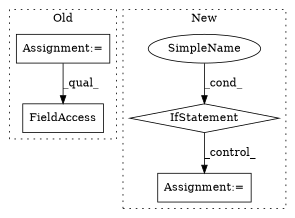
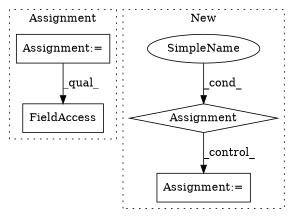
cluster "Old": label "Old" -> "Assignment"
node "IfStatement": label "IfStatement" -> "Assignment"
